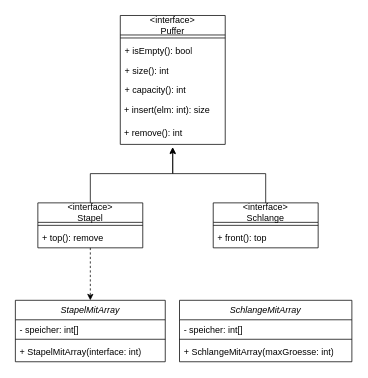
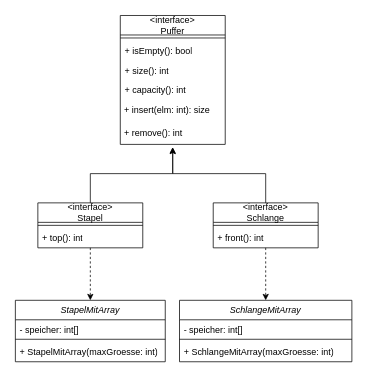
node "+ top(): remove": label "+ top(): remove" -> "+ top(): int"
node "+ front(): top": label "+ front(): top" -> "+ front(): int"
edge "<interface> Schlange" -> "SchlangeMitArray": added
node "+ StapelMitArray(interface: int)": label "+ StapelMitArray(interface: int)" -> "+ StapelMitArray(maxGroesse: int)"
